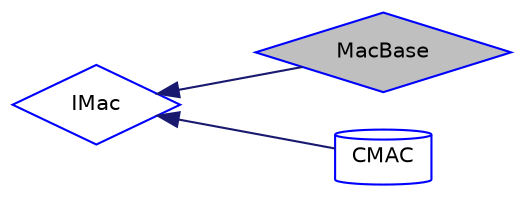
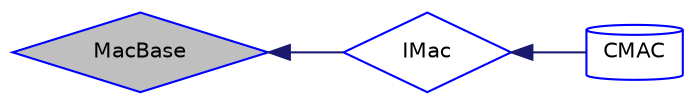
edge "MacBase" -> "IMac": reversed
